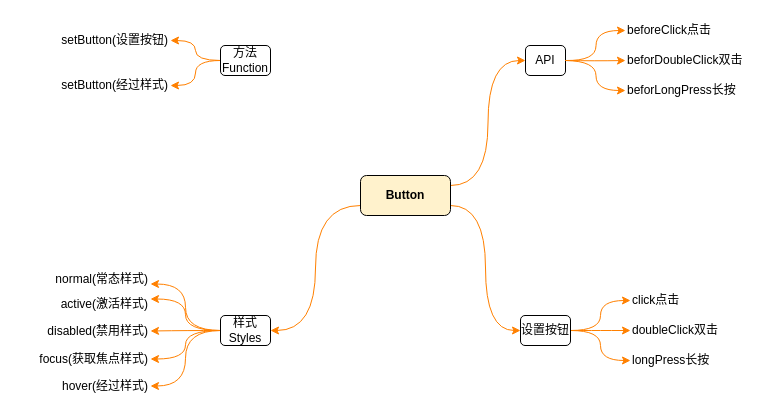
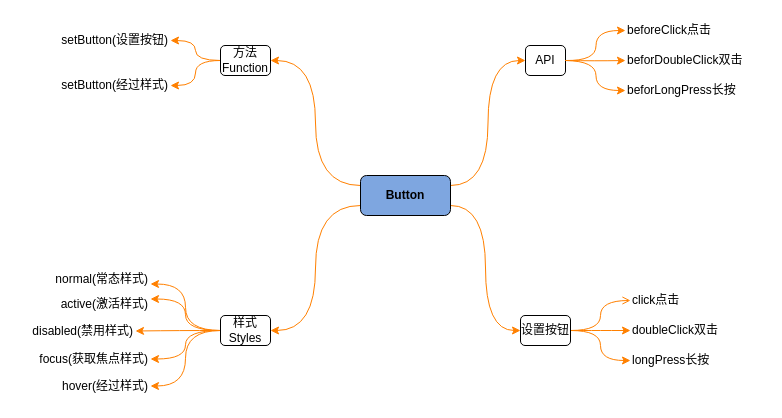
edge "Button" -> "方法Function": added
node "Button": fillcolor #fff2cc -> #7ea6e0
edge "设置按钮" -> "click点击": arrowhead classic -> open
node "disabled(禁用样式)": moved (96, 331) -> (81, 331)
